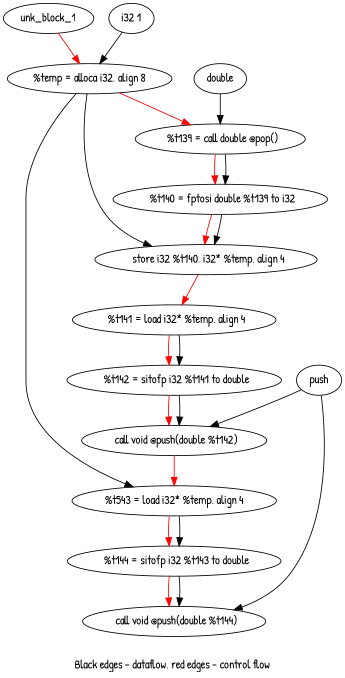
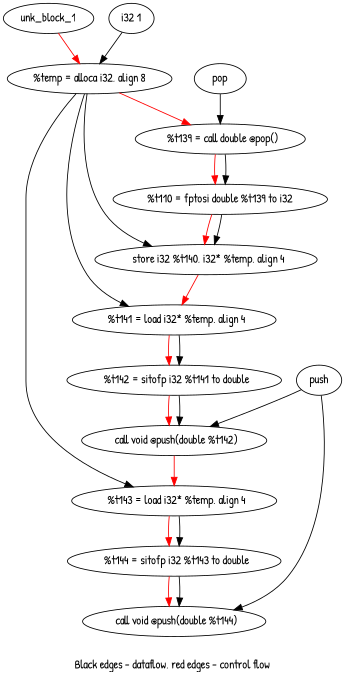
node "double": label "double" -> "pop"
node "%t140 = fptosi double %t139 to i32": label "%t140 = fptosi double %t139 to i32" -> "%t110 = fptosi double %t139 to i32"
edge "%temp = alloca i32, align 8" -> "%t141 = load i32* %temp, align 4": added
node "%t543 = load i32* %temp, align 4": label "%t543 = load i32* %temp, align 4" -> "%t143 = load i32* %temp, align 4"
